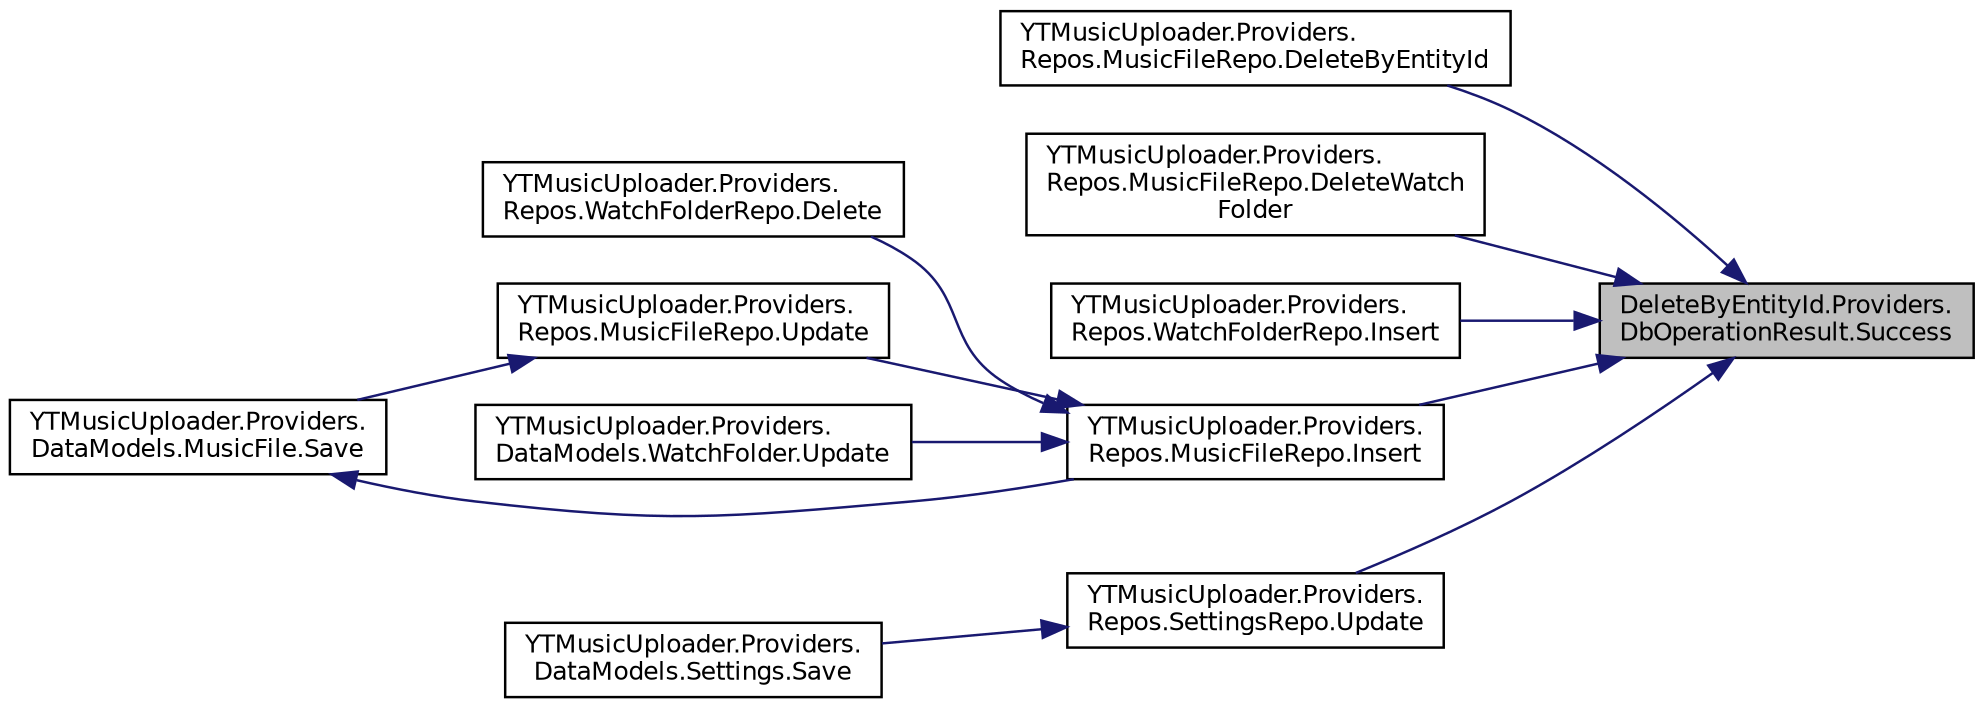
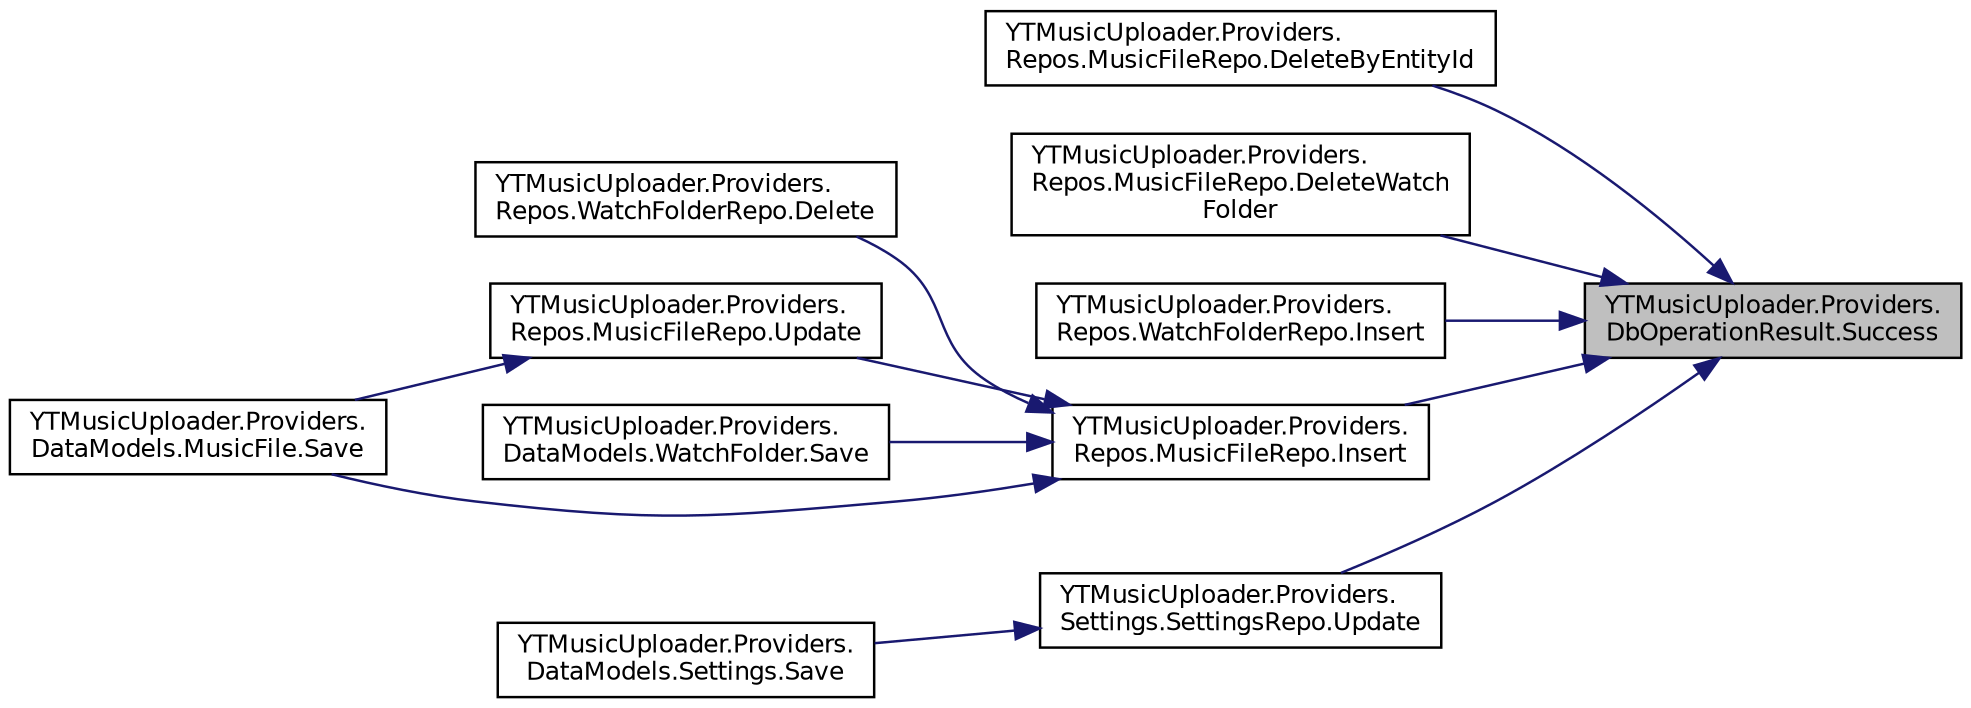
node "DeleteByEntityId.Providers. DbOperationResult.Success": label "DeleteByEntityId.Providers. DbOperationResult.Success" -> "YTMusicUploader.Providers. DbOperationResult.Success"
node "YTMusicUploader.Providers. DataModels.WatchFolder.Update": label "YTMusicUploader.Providers. DataModels.WatchFolder.Update" -> "YTMusicUploader.Providers. DataModels.WatchFolder.Save"
edge "YTMusicUploader.Providers. Repos.MusicFileRepo.Insert" -> "YTMusicUploader.Providers. DataModels.MusicFile.Save": reversed
node "YTMusicUploader.Providers. Repos.SettingsRepo.Update": label "YTMusicUploader.Providers. Repos.SettingsRepo.Update" -> "YTMusicUploader.Providers. Settings.SettingsRepo.Update"
